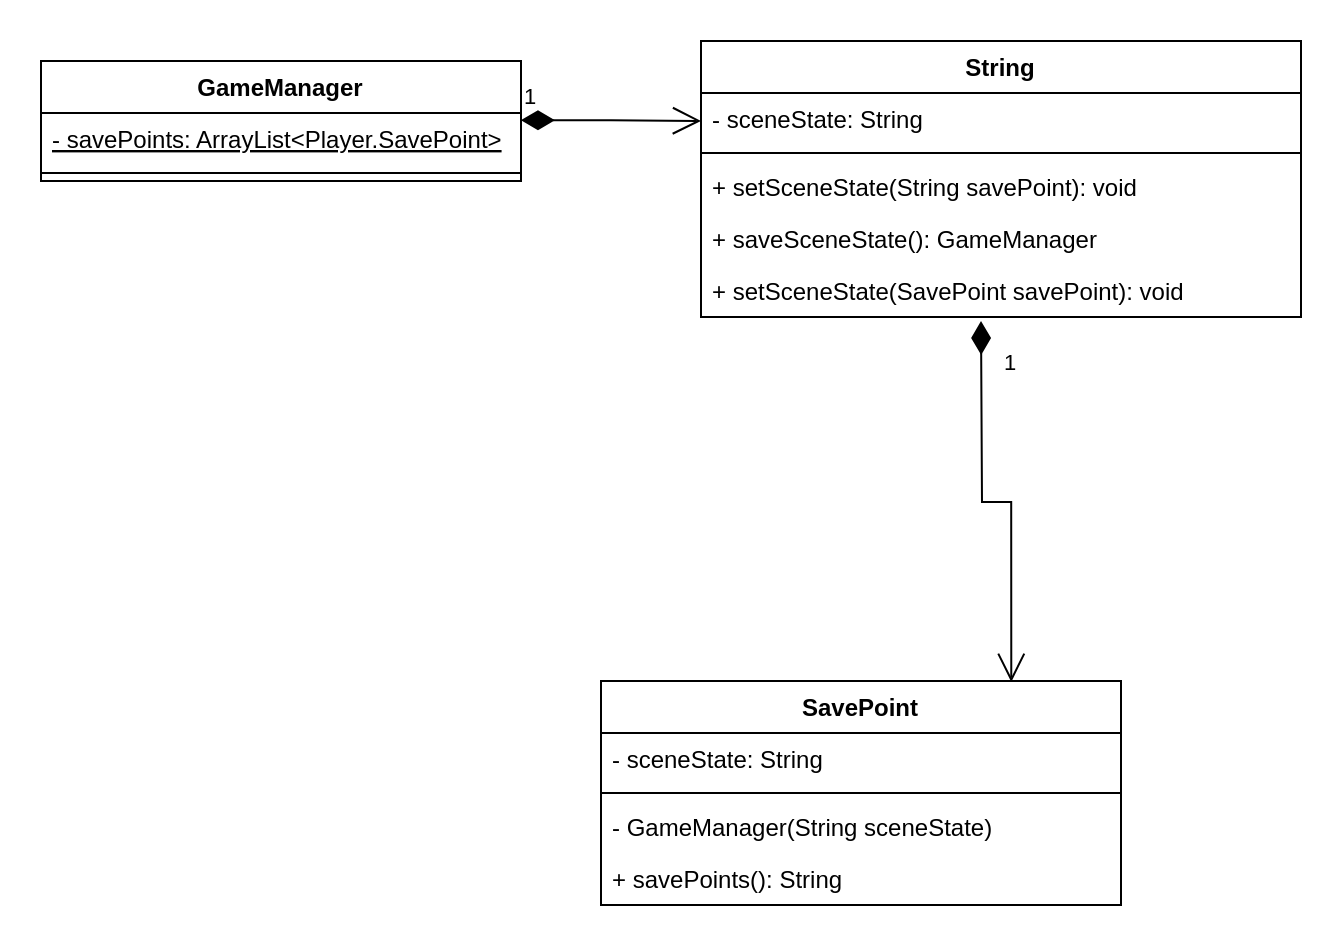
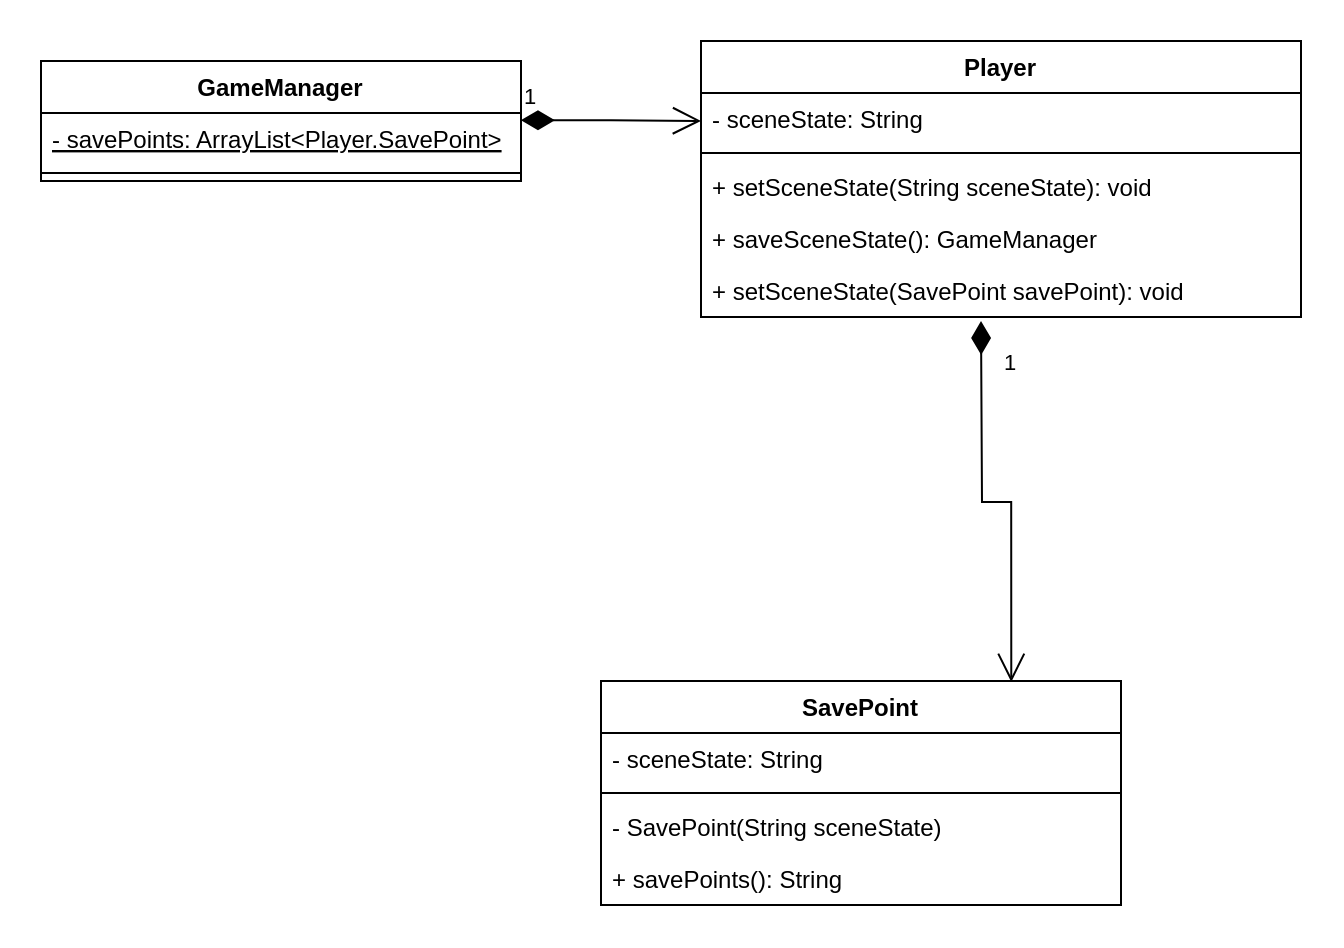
node "String": label "String" -> "Player"
node "+ setSceneState(String savePoint): void": label "+ setSceneState(String savePoint): void" -> "+ setSceneState(String sceneState): void"
node "- GameManager(String sceneState)": label "- GameManager(String sceneState)" -> "- SavePoint(String sceneState)"
